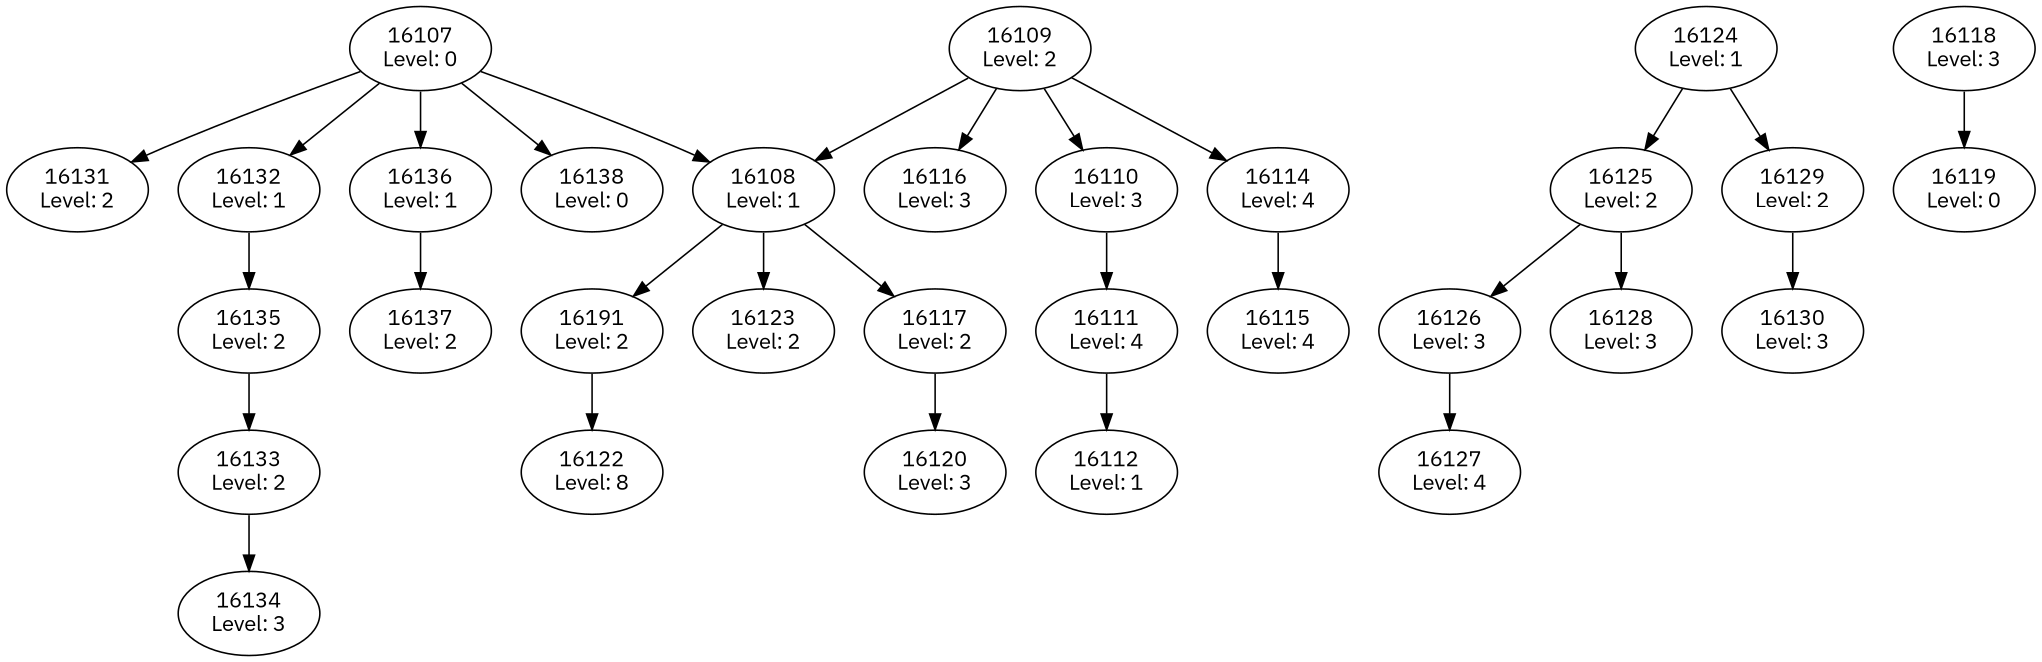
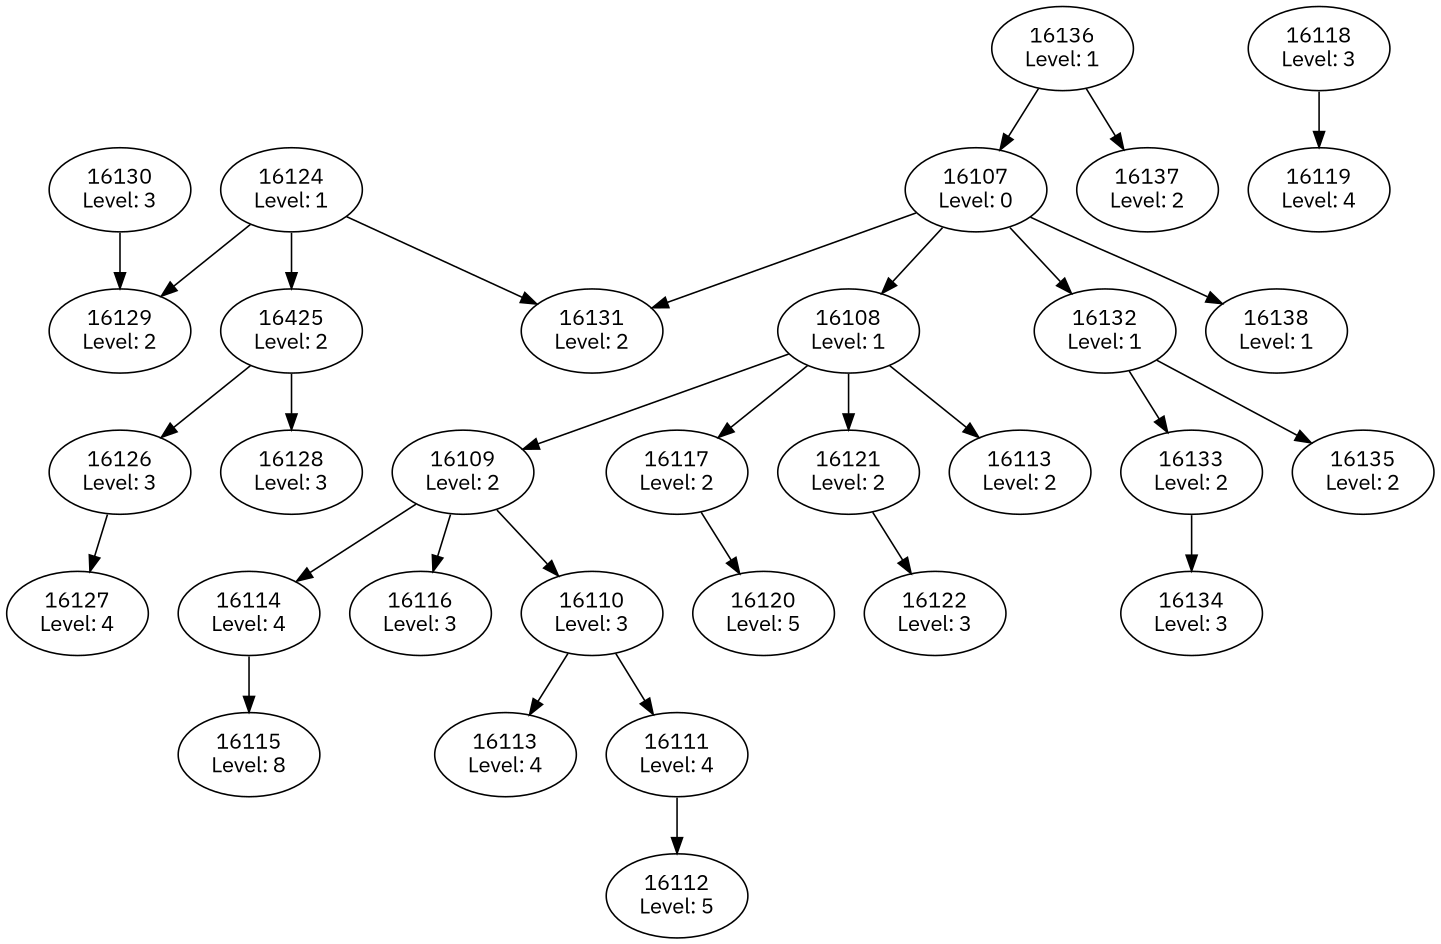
edge "16107 Level: 0" -> "16136 Level: 1": reversed
edge "16109 Level: 2" -> "16108 Level: 1": reversed
node "16138 Level: 0": label "16138 Level: 0" -> "16138 Level: 1"
node "16125 Level: 2": label "16125 Level: 2" -> "16425 Level: 2"
node "16119 Level: 0": label "16119 Level: 0" -> "16119 Level: 4"
edge "16129 Level: 2" -> "16130 Level: 3": reversed
edge "16124 Level: 1" -> "16131 Level: 2": added
node "16191 Level: 2": label "16191 Level: 2" -> "16121 Level: 2"
node "16123 Level: 2": label "16123 Level: 2" -> "16113 Level: 2"
node "16115 Level: 4": label "16115 Level: 4" -> "16115 Level: 8"
edge "16135 Level: 2" -> "16133 Level: 2": now "16132 Level: 1" -> "16133 Level: 2"
node "16122 Level: 8": label "16122 Level: 8" -> "16122 Level: 3"
node "16120 Level: 3": label "16120 Level: 3" -> "16120 Level: 5"
node "16112 Level: 1": label "16112 Level: 1" -> "16112 Level: 5"
node "16113 Level: 4": added
